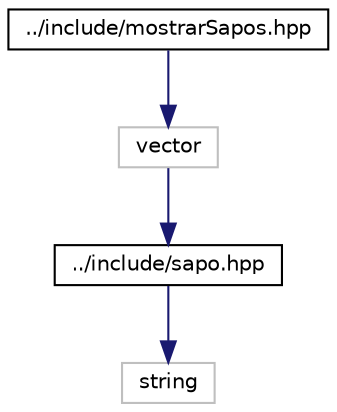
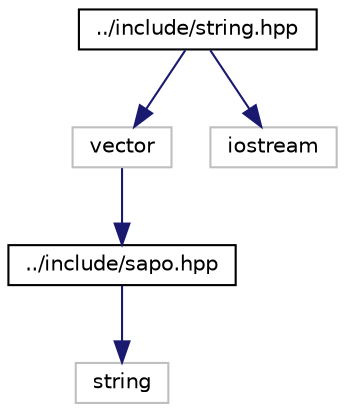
node "../include/mostrarSapos.hpp": label "../include/mostrarSapos.hpp" -> "../include/string.hpp"
node "iostream": added
